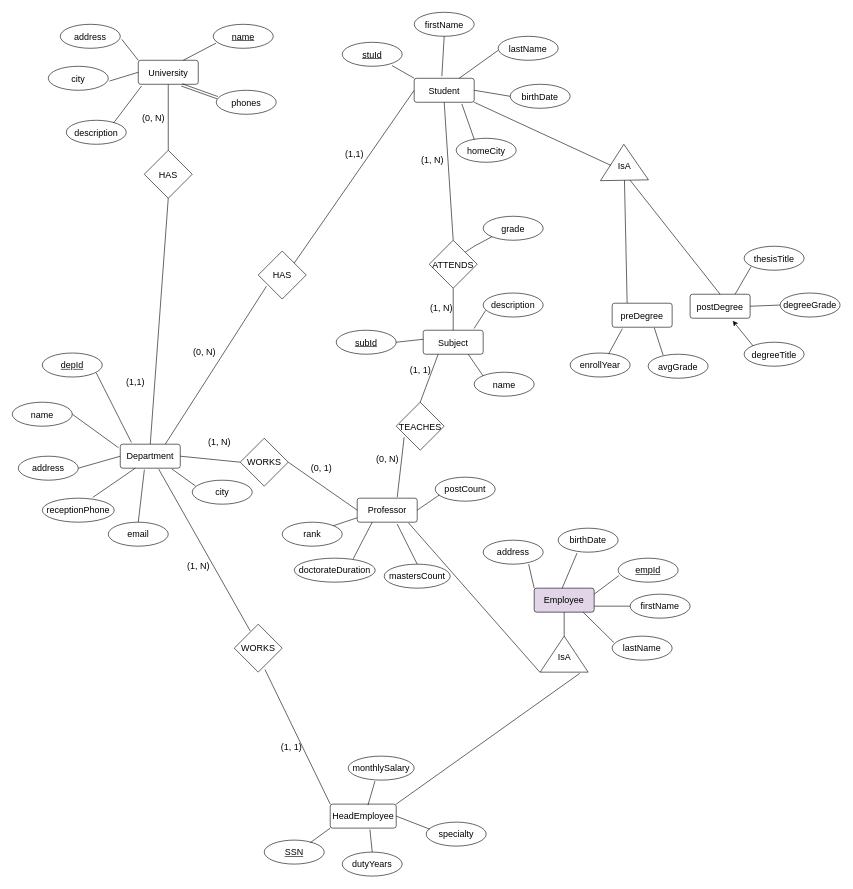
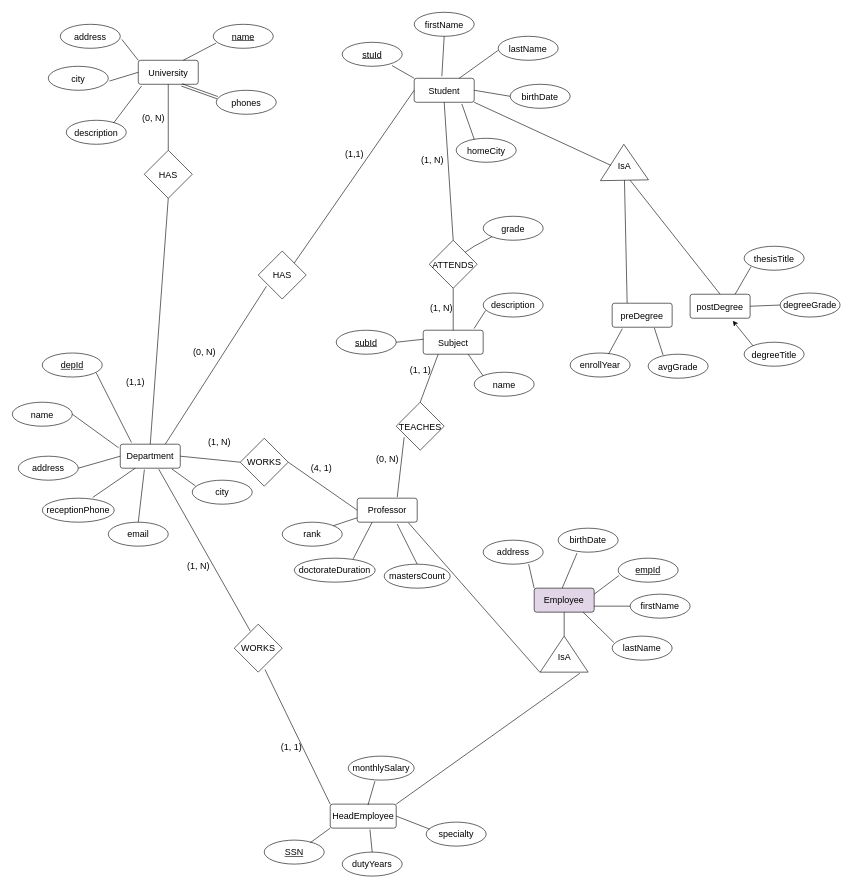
node "(0, 1)": label "(0, 1)" -> "(4, 1)"
node "postCount": removed
edge "postCount" -- "Professor": removed
